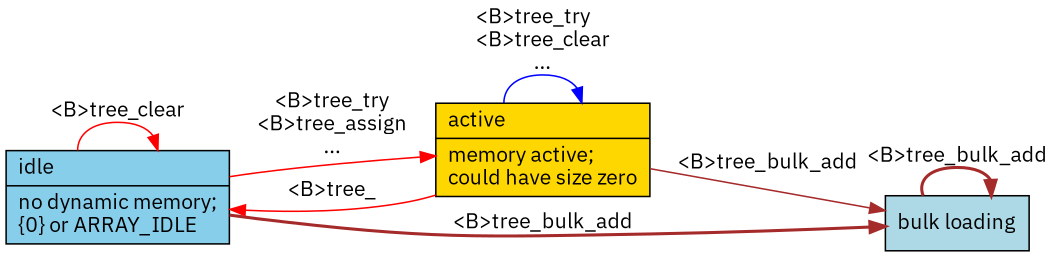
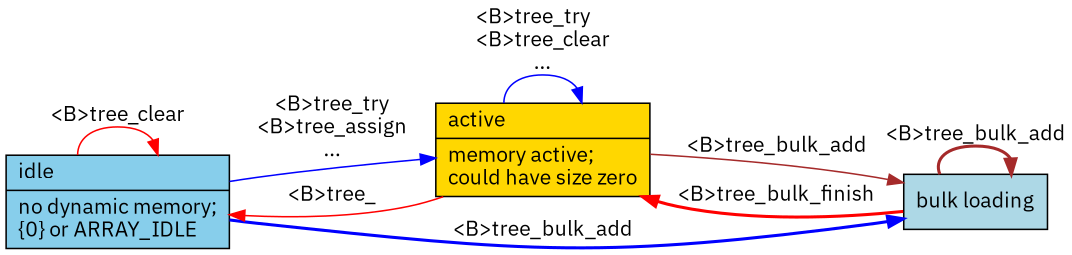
edge "idle" -> "active": color red -> blue
edge "bulk loading" -> "active": added, label "<B>tree_bulk_finish"
edge "idle" -> "bulk loading": color brown -> blue
